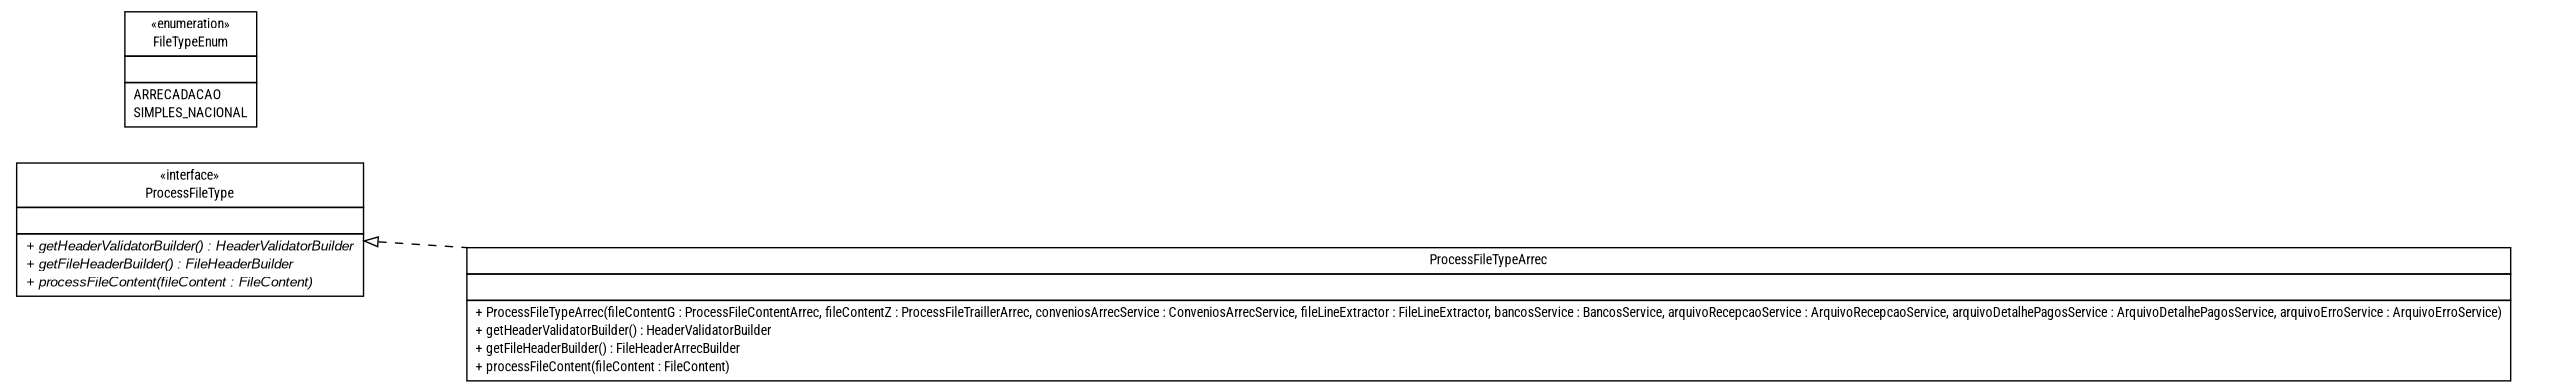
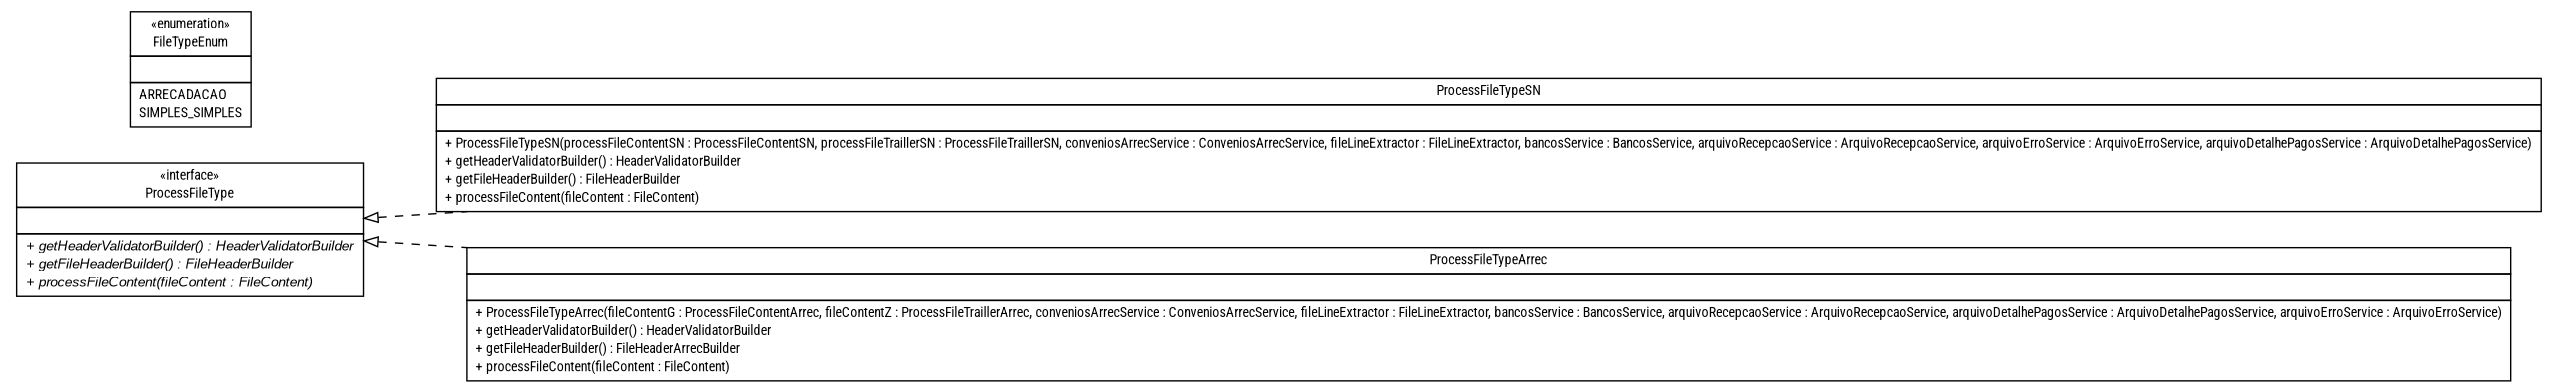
node "FileTypeEnum": text "SIMPLES_NACIONAL" -> "SIMPLES_SIMPLES"
node "ProcessFileTypeSN": added
